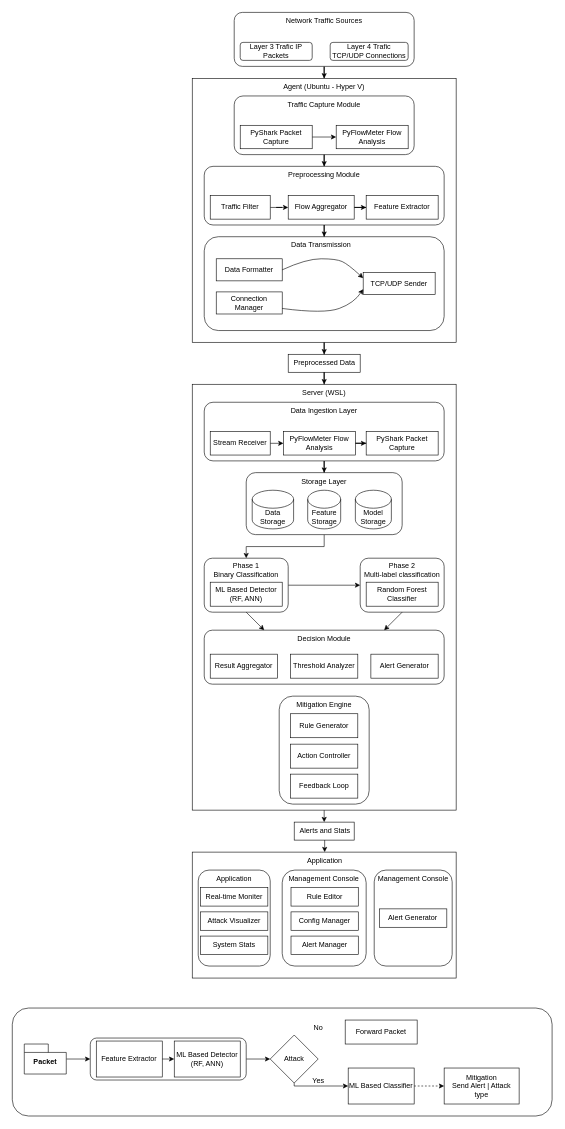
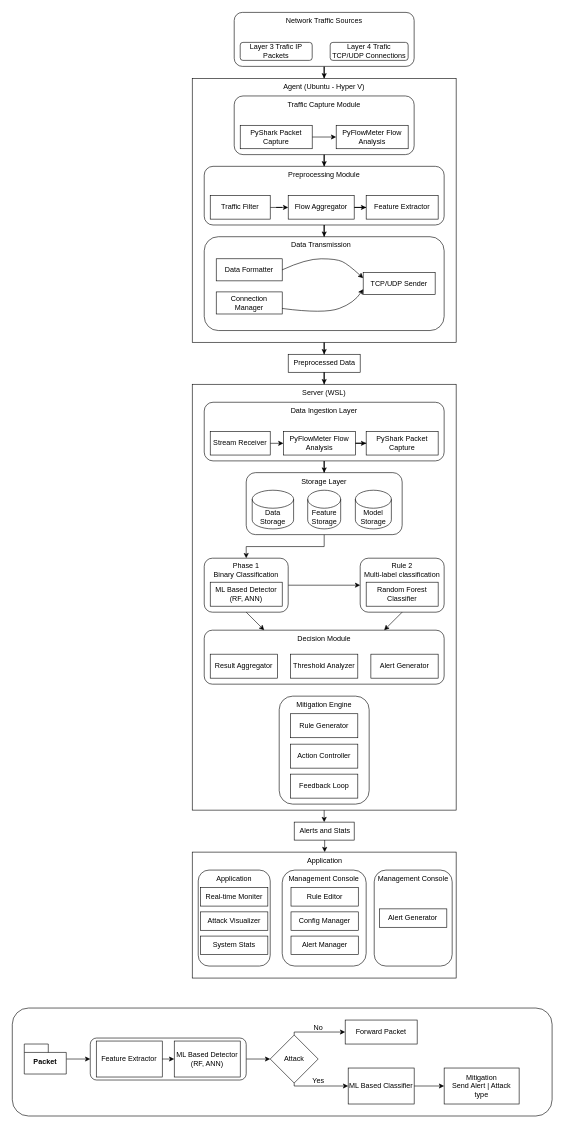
node "Phase 2 Multi-label classification": label "Phase 2 Multi-label classification" -> "Rule 2 Multi-label classification"
edge "Attack" -> "Forward Packet": added
edge "ML Based Classifier" -> "Mitigation Send Alert | Attack type": style dashed -> solid
